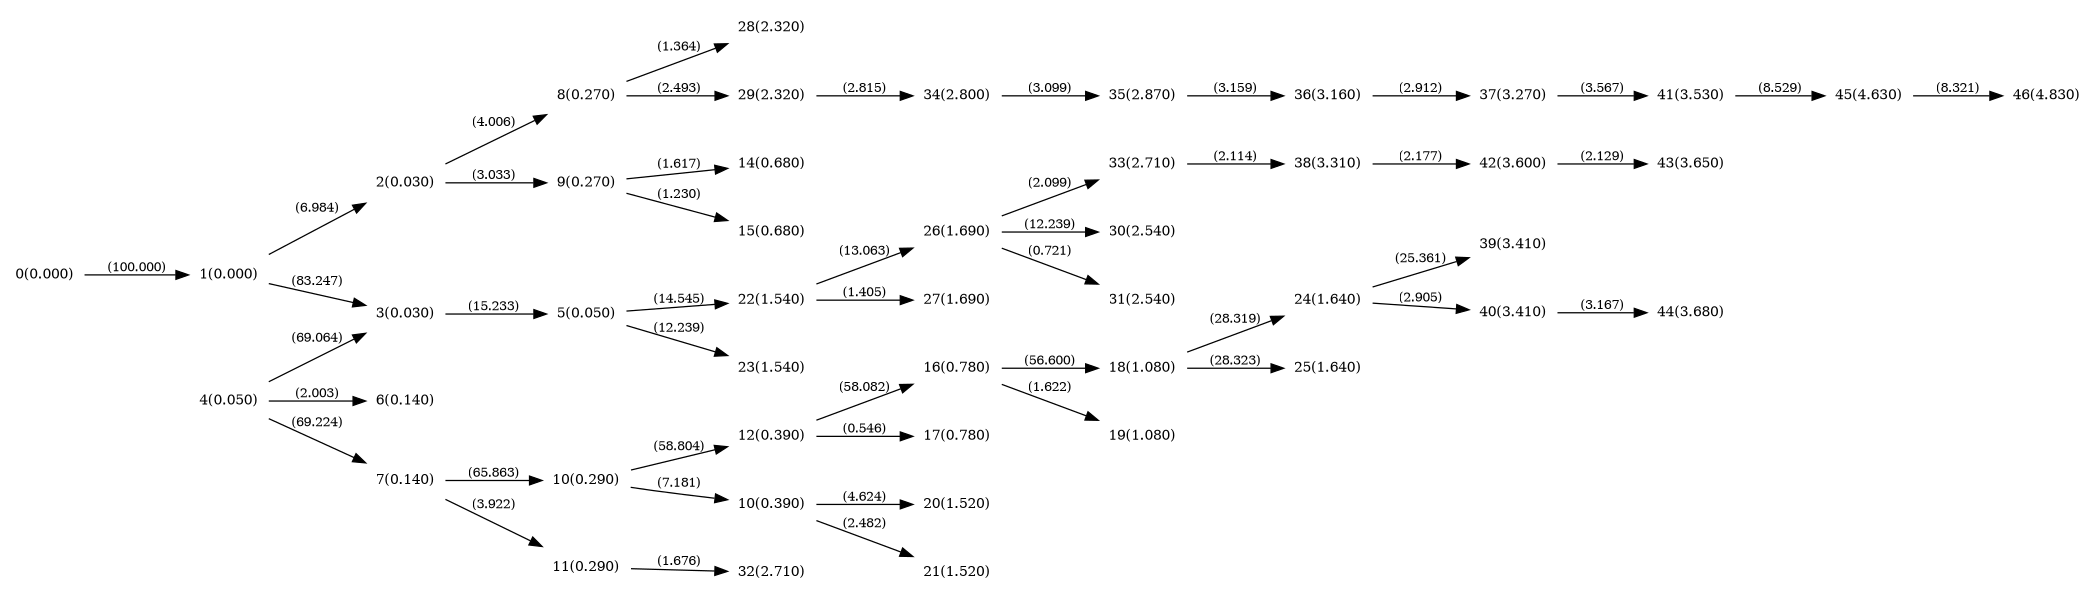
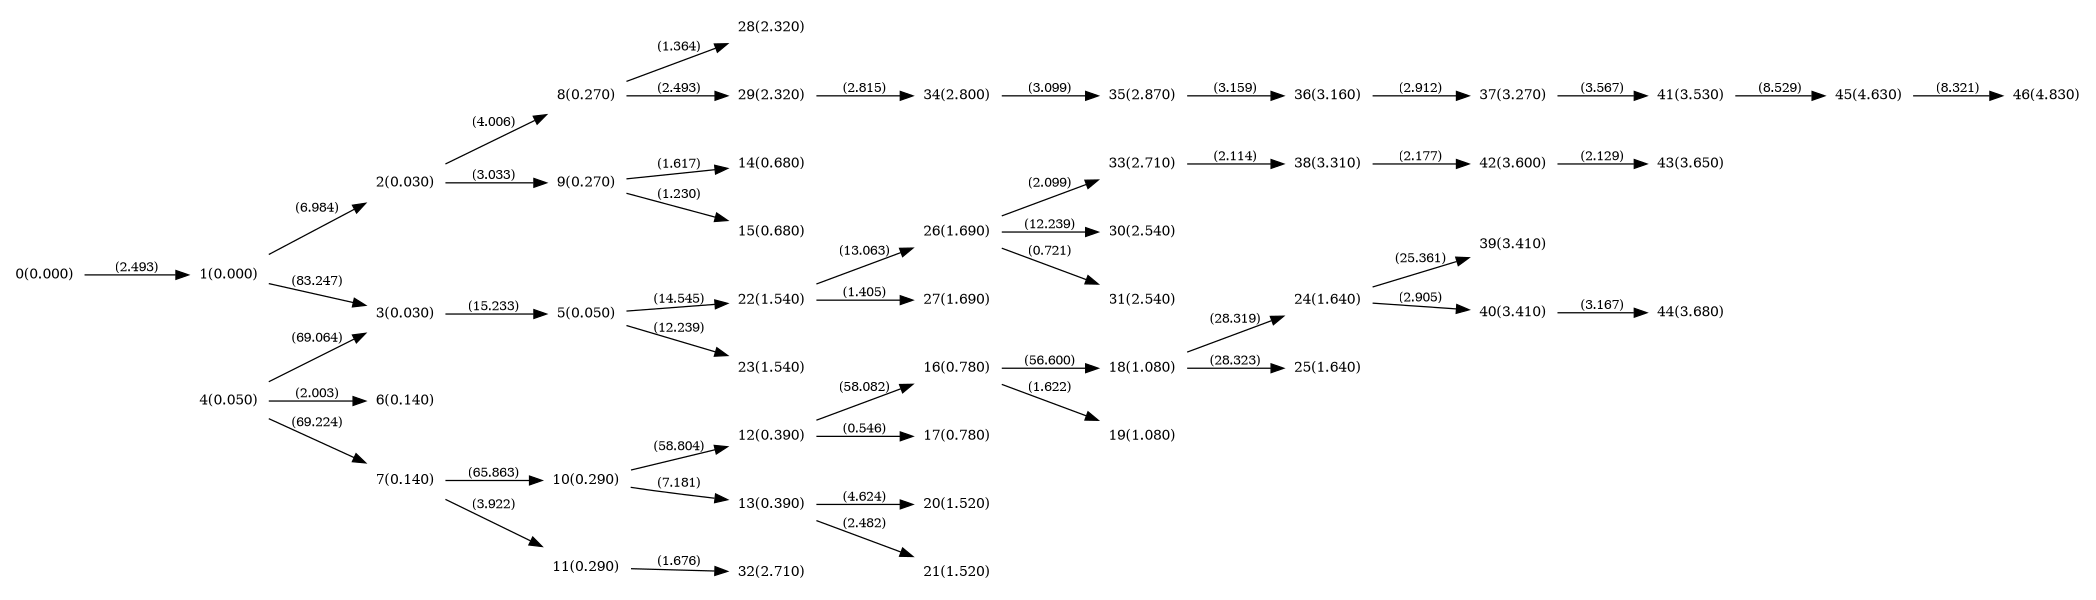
edge "0(0.000)" -> "1(0.000)": label "(100.000)" -> "(2.493)"
node "10(0.390)": label "10(0.390)" -> "13(0.390)"
